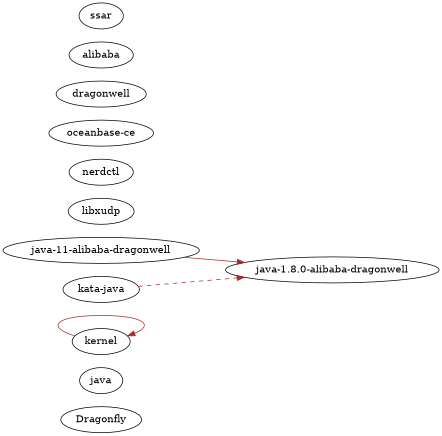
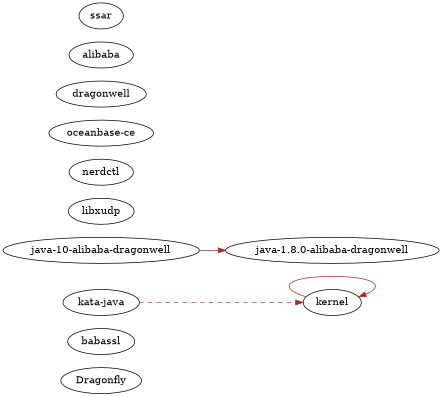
node "java-11-alibaba-dragonwell": label "java-11-alibaba-dragonwell" -> "java-10-alibaba-dragonwell"
edge "kata-java" -> "java-1.8.0-alibaba-dragonwell": now "kata-java" -> "kernel"
node "java": label "java" -> "babassl"
